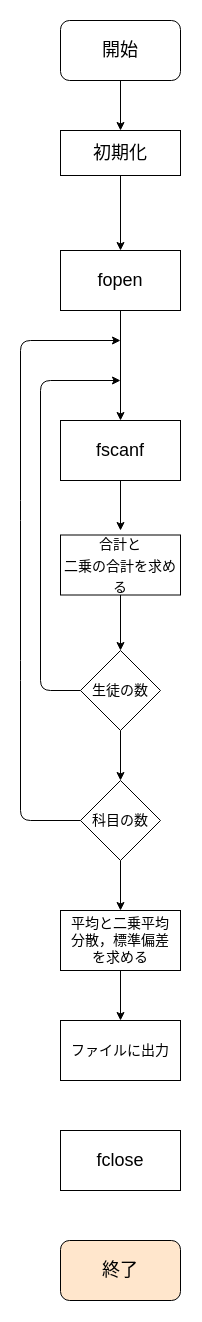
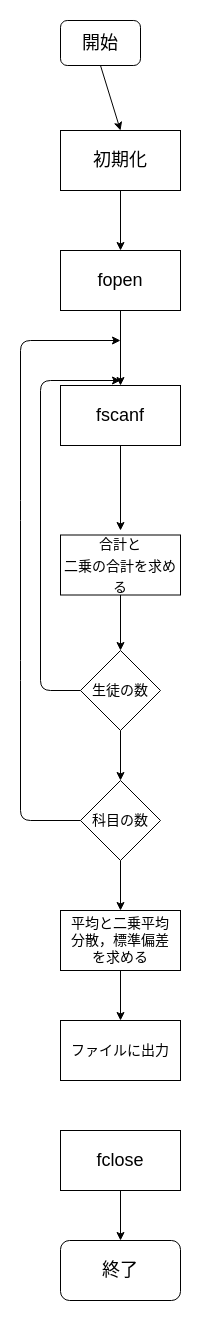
node "開始": size 120x60 -> 80x45
node "初期化": size 120x45 -> 120x60
node "fscanf": moved (121, 451) -> (121, 416)
edge "fclose" -> "終了": added
node "終了": fillcolor #ffe6cc -> #ffffff
